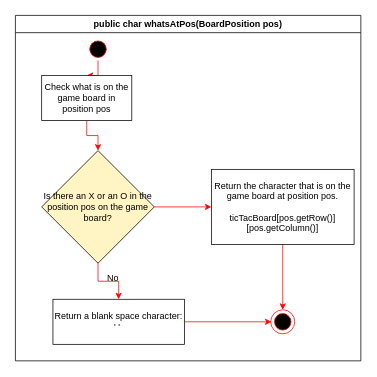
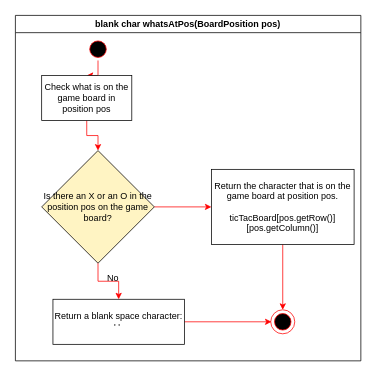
node "public char whatsAtPos(BoardPosition pos)": label "public char whatsAtPos(BoardPosition pos)" -> "blank char whatsAtPos(BoardPosition pos)"
